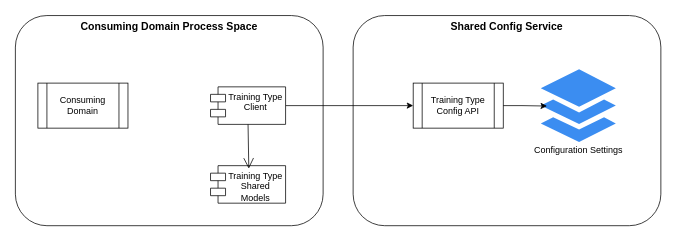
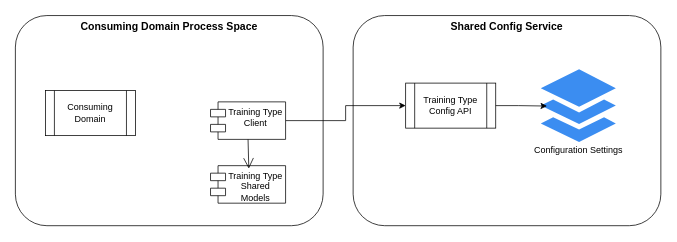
node "Consuming Domain": moved (83, 105) -> (90, 113)
node "Training Type Client": moved (248, 105) -> (248, 120)
node "Training Type Config API": moved (458, 105) -> (450, 105)
